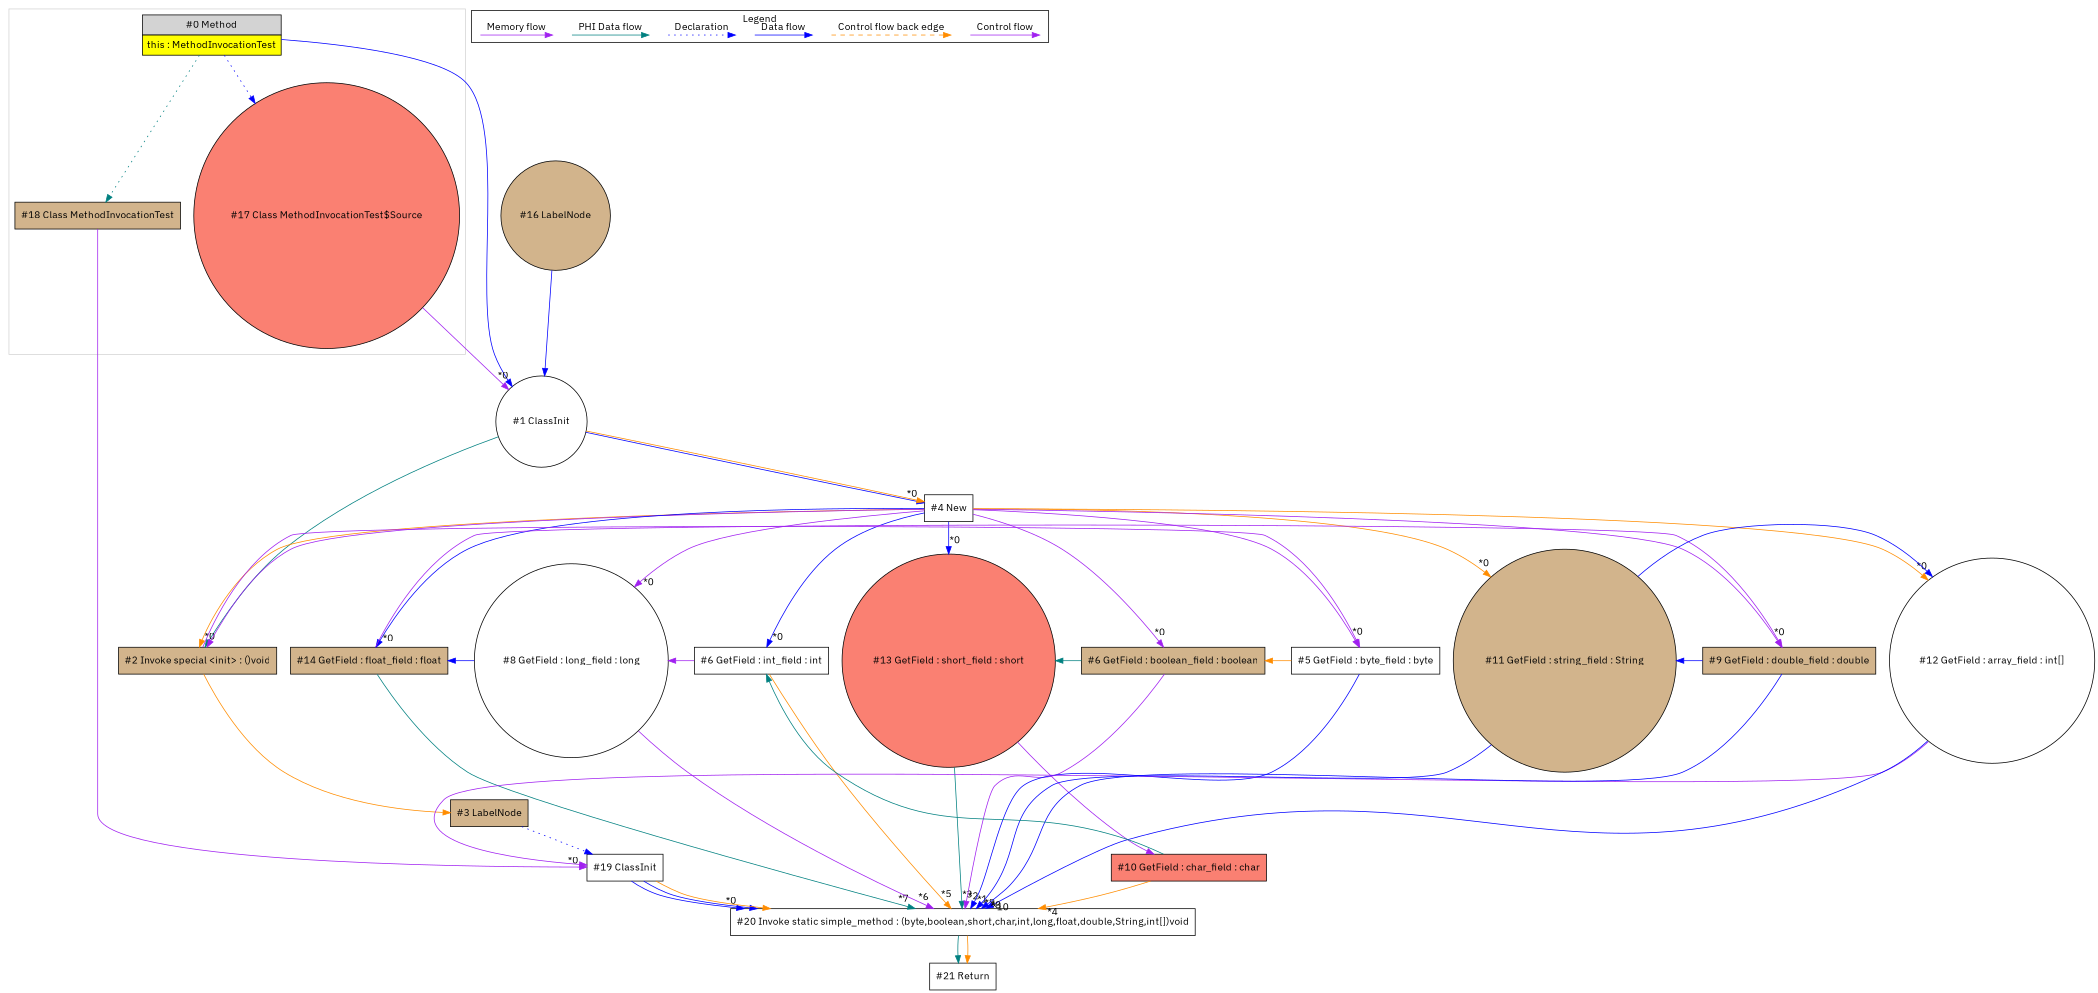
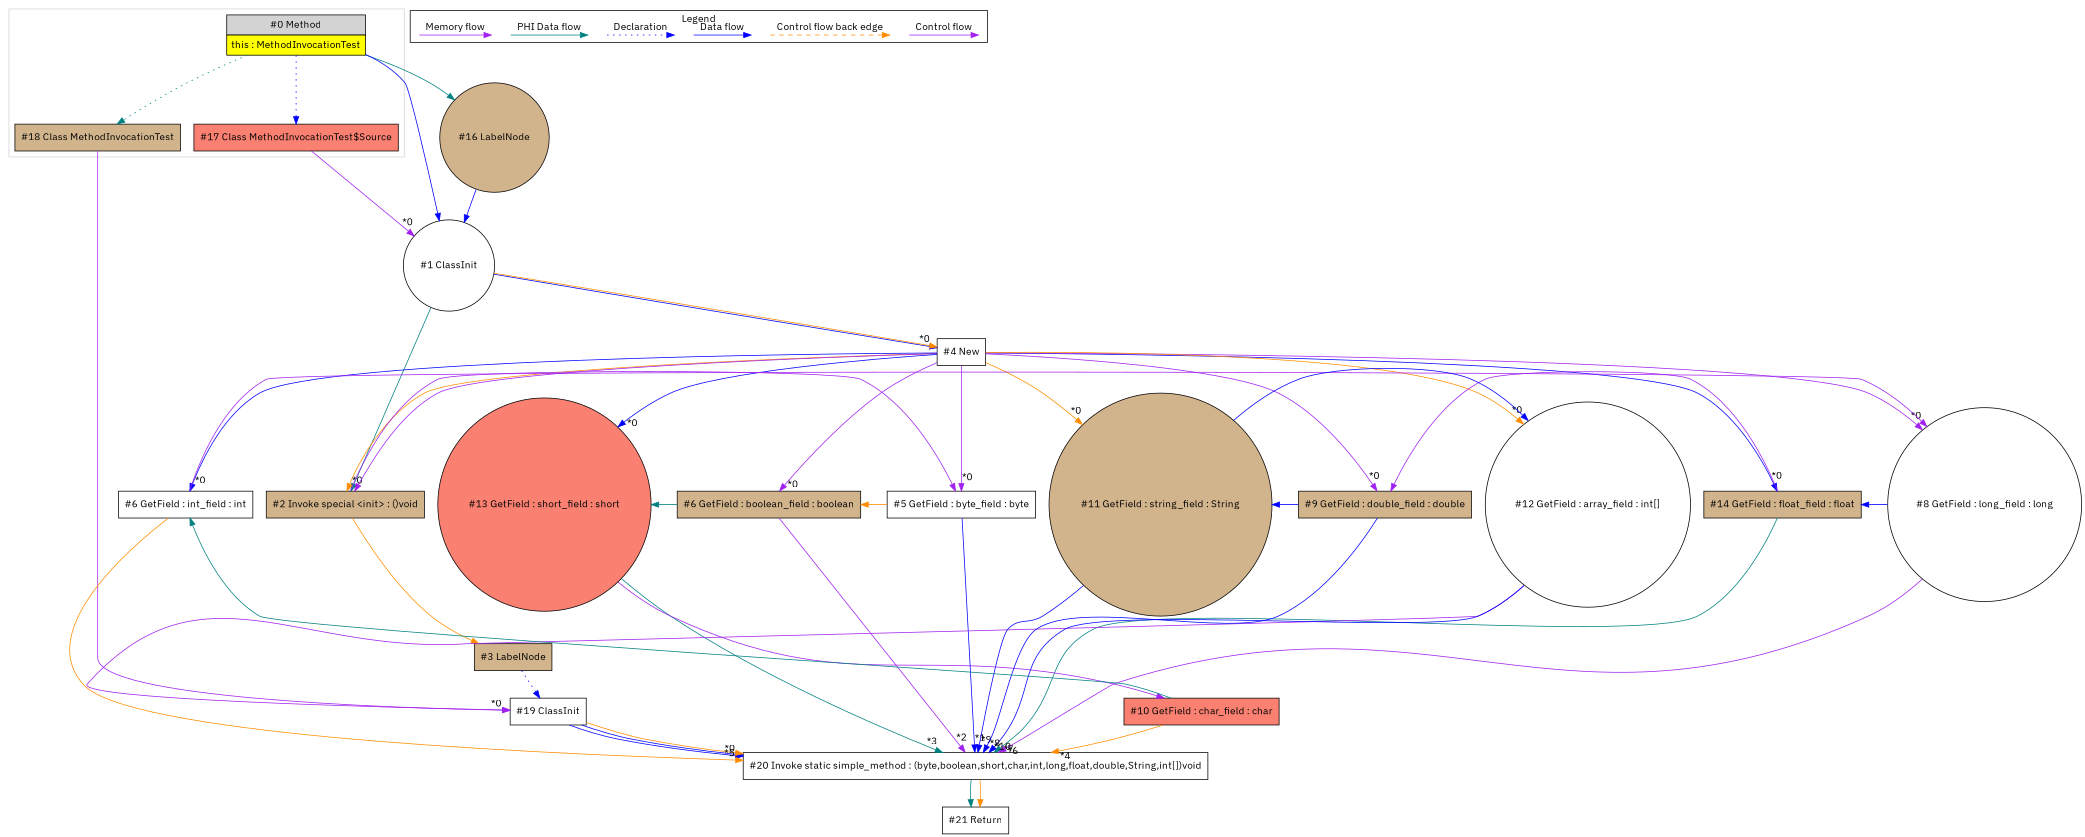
edge "#0 Method" -> "#16 LabelNode": added
node "#17 Class MethodInvocationTest$Source": shape circle -> box
